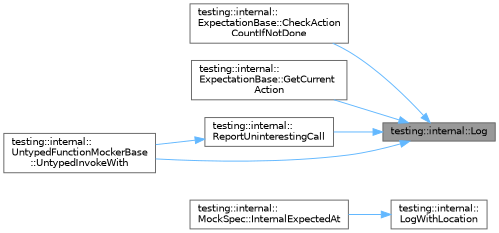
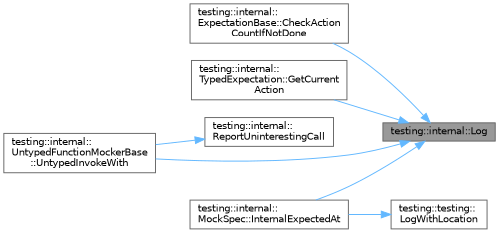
node "testing::internal:: ExpectationBase::GetCurrent Action": label "testing::internal:: ExpectationBase::GetCurrent Action" -> "testing::internal:: TypedExpectation::GetCurrent Action"
edge "testing::internal:: ReportUninterestingCall" -> "testing::internal::Log": now "testing::internal:: MockSpec::InternalExpectedAt" -> "testing::internal::Log"
node "testing::internal:: LogWithLocation": label "testing::internal:: LogWithLocation" -> "testing::testing:: LogWithLocation"
